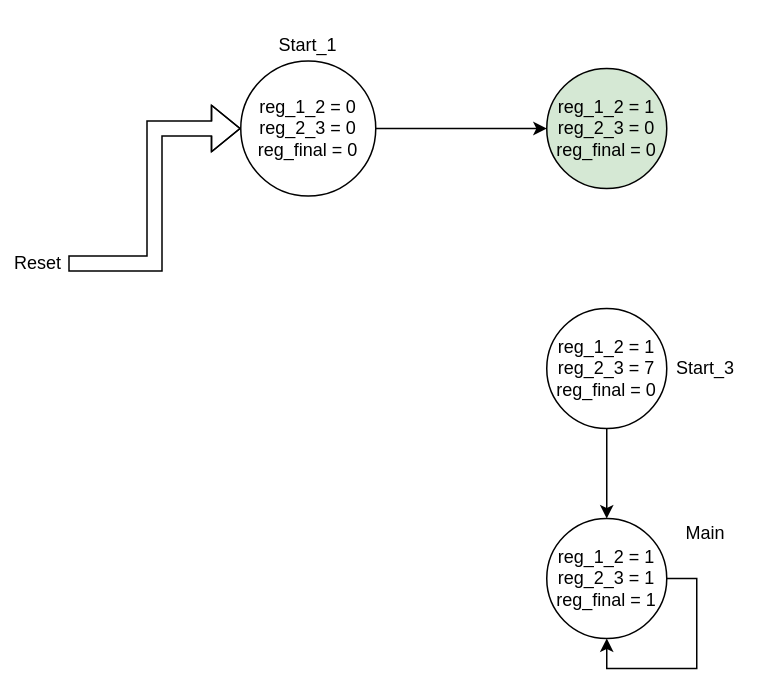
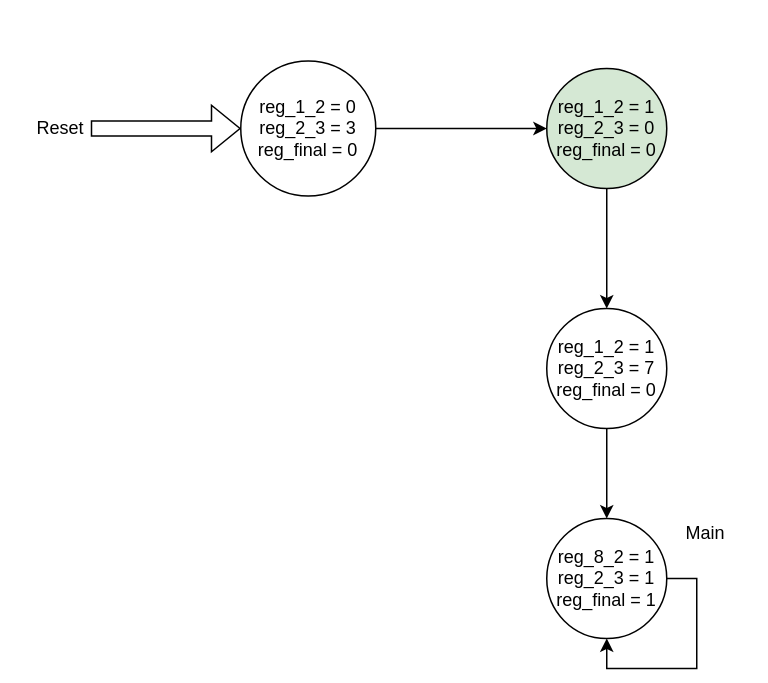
node "Start_1": removed
node "reg_1_2 = 0 reg_2_3 = 0 reg_final = 0": label "reg_1_2 = 0 reg_2_3 = 0 reg_final = 0" -> "reg_1_2 = 0 reg_2_3 = 3 reg_final = 0"
edge "reg_1_2 = 1 reg_2_3 = 0 reg_final = 0" -> "reg_1_2 = 1 reg_2_3 = 7 reg_final = 0": added
node "Reset": moved (38, 263) -> (61, 128)
node "Start_3": removed
node "reg_1_2 = 1 reg_2_3 = 1 reg_final = 1": label "reg_1_2 = 1 reg_2_3 = 1 reg_final = 1" -> "reg_8_2 = 1 reg_2_3 = 1 reg_final = 1"
